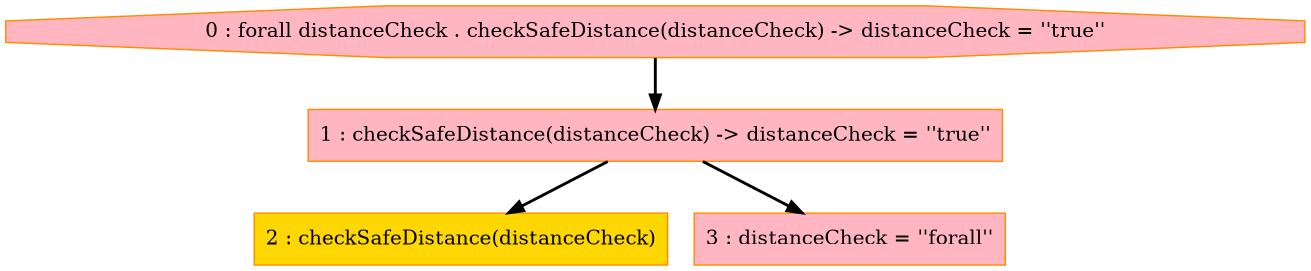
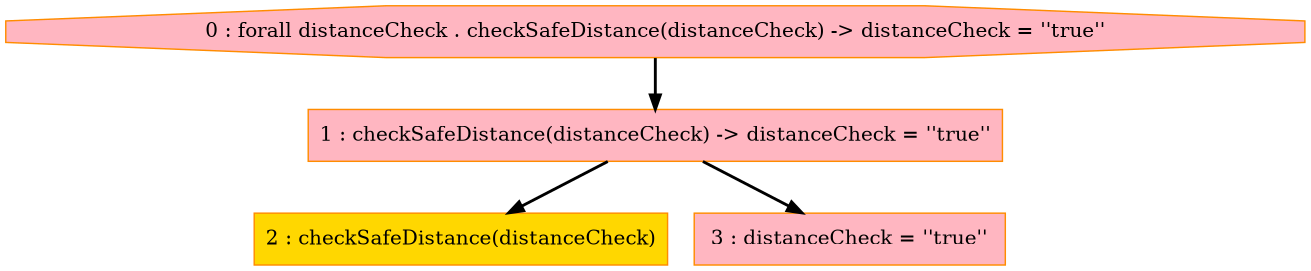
node "3 : distanceCheck = ''forall''": label "3 : distanceCheck = ''forall''" -> "3 : distanceCheck = ''true''"
